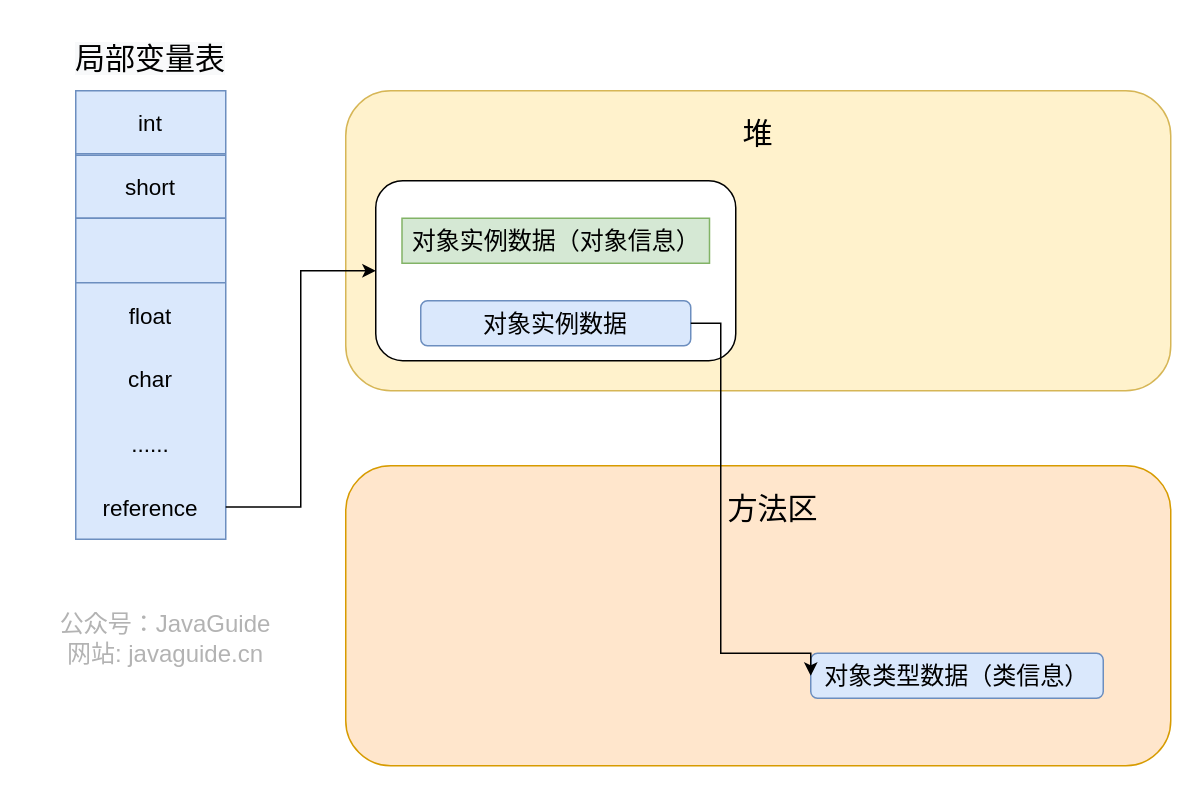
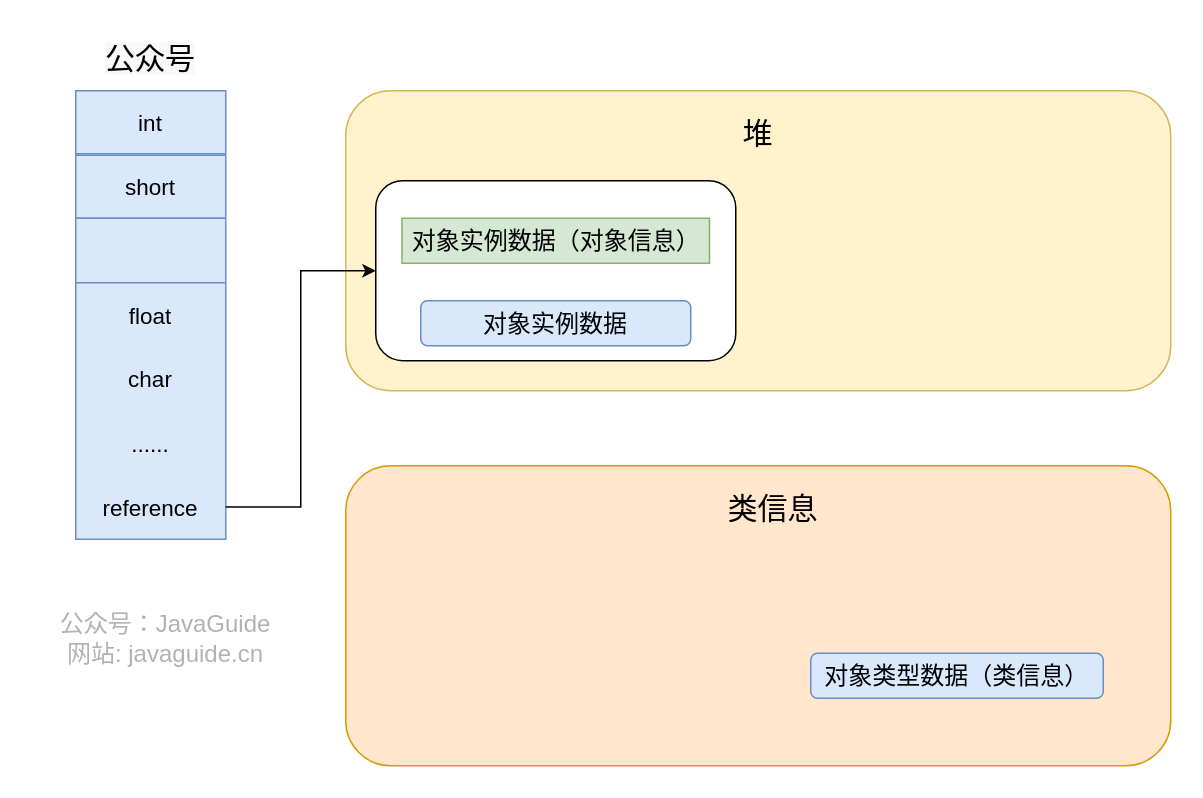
node "局部变量表": label "局部变量表" -> "公众号"
node "方法区": label "方法区" -> "类信息"
edge "对象实例数据" -> "对象类型数据（类信息）": removed
